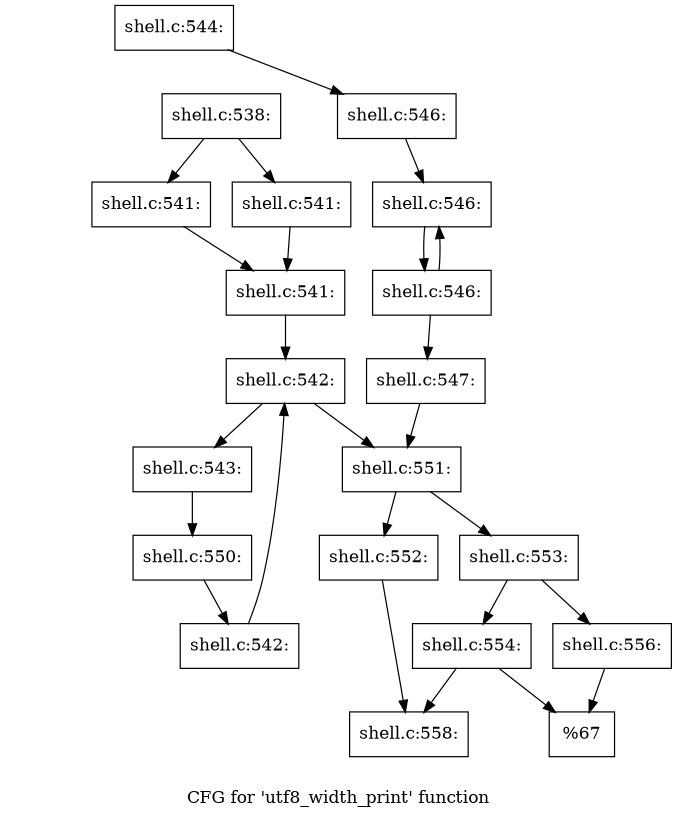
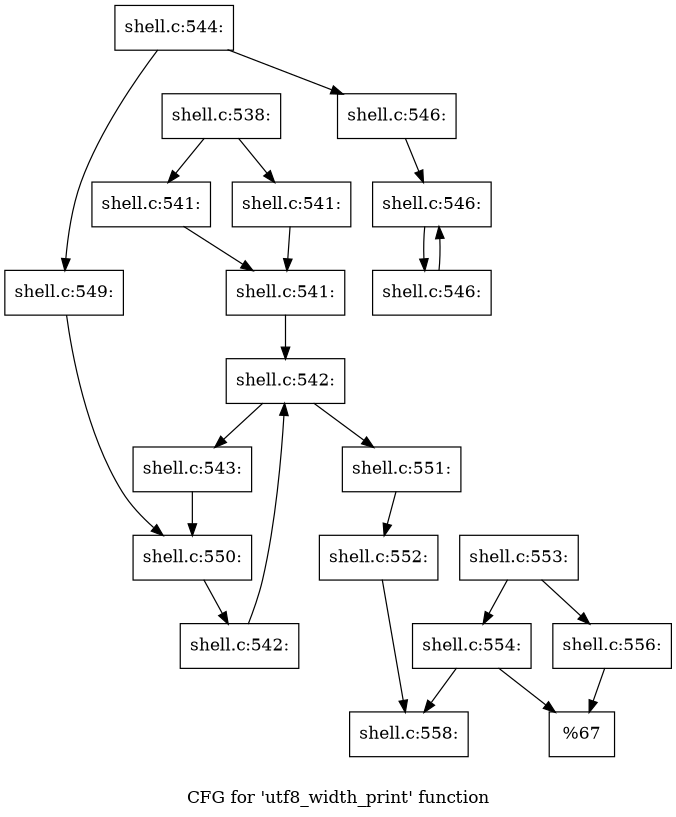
node "shell.c:549:": added
node "shell.c:547:": removed
edge "shell.c:551:" -> "shell.c:553:": removed
